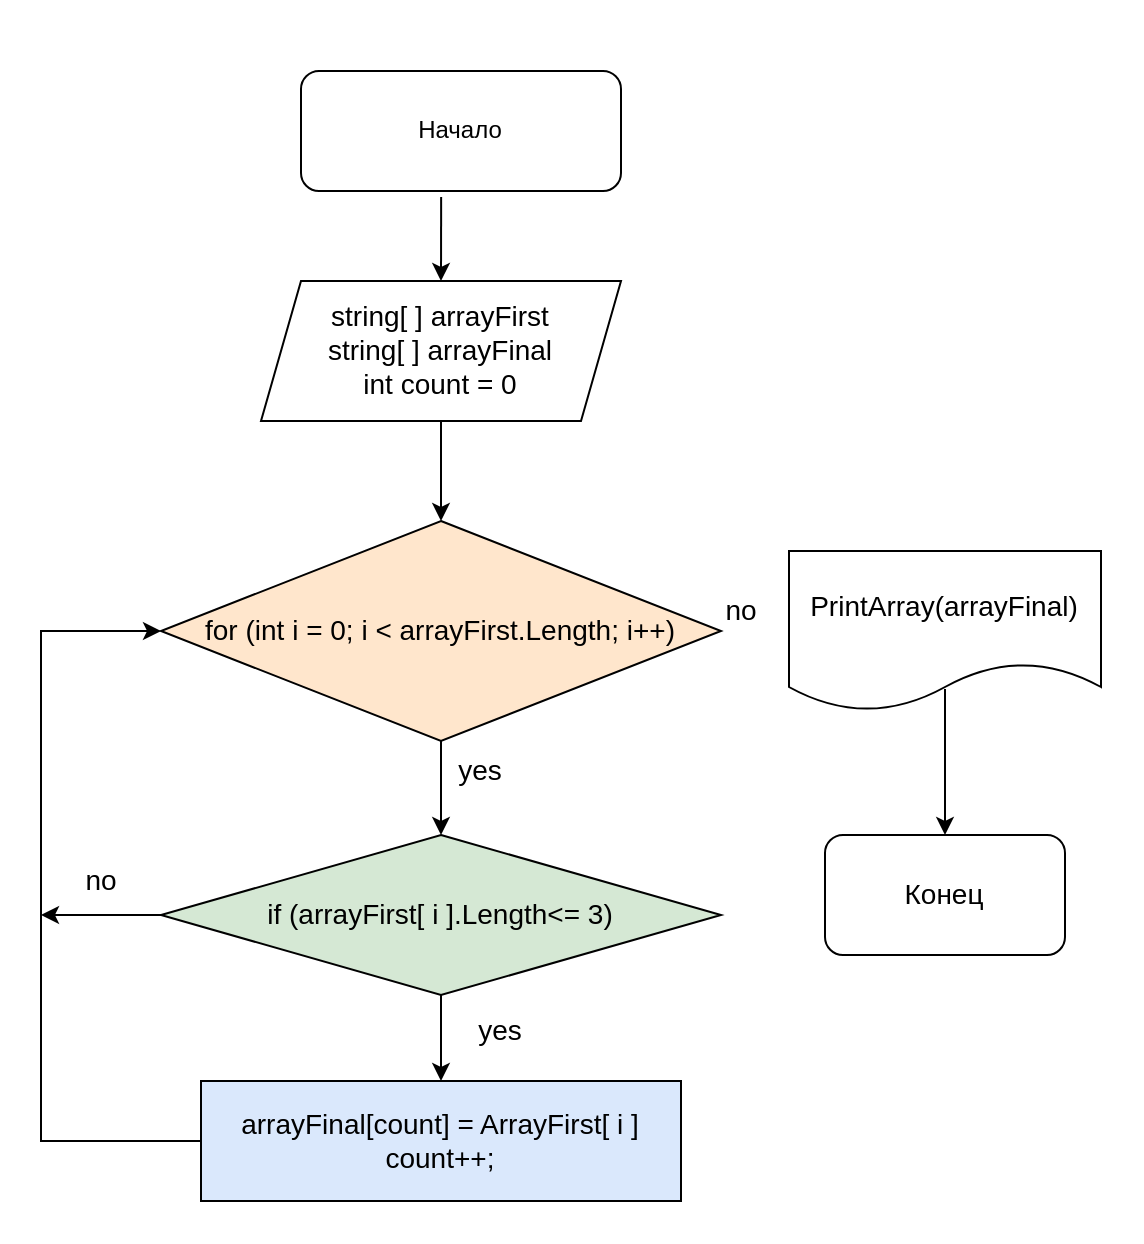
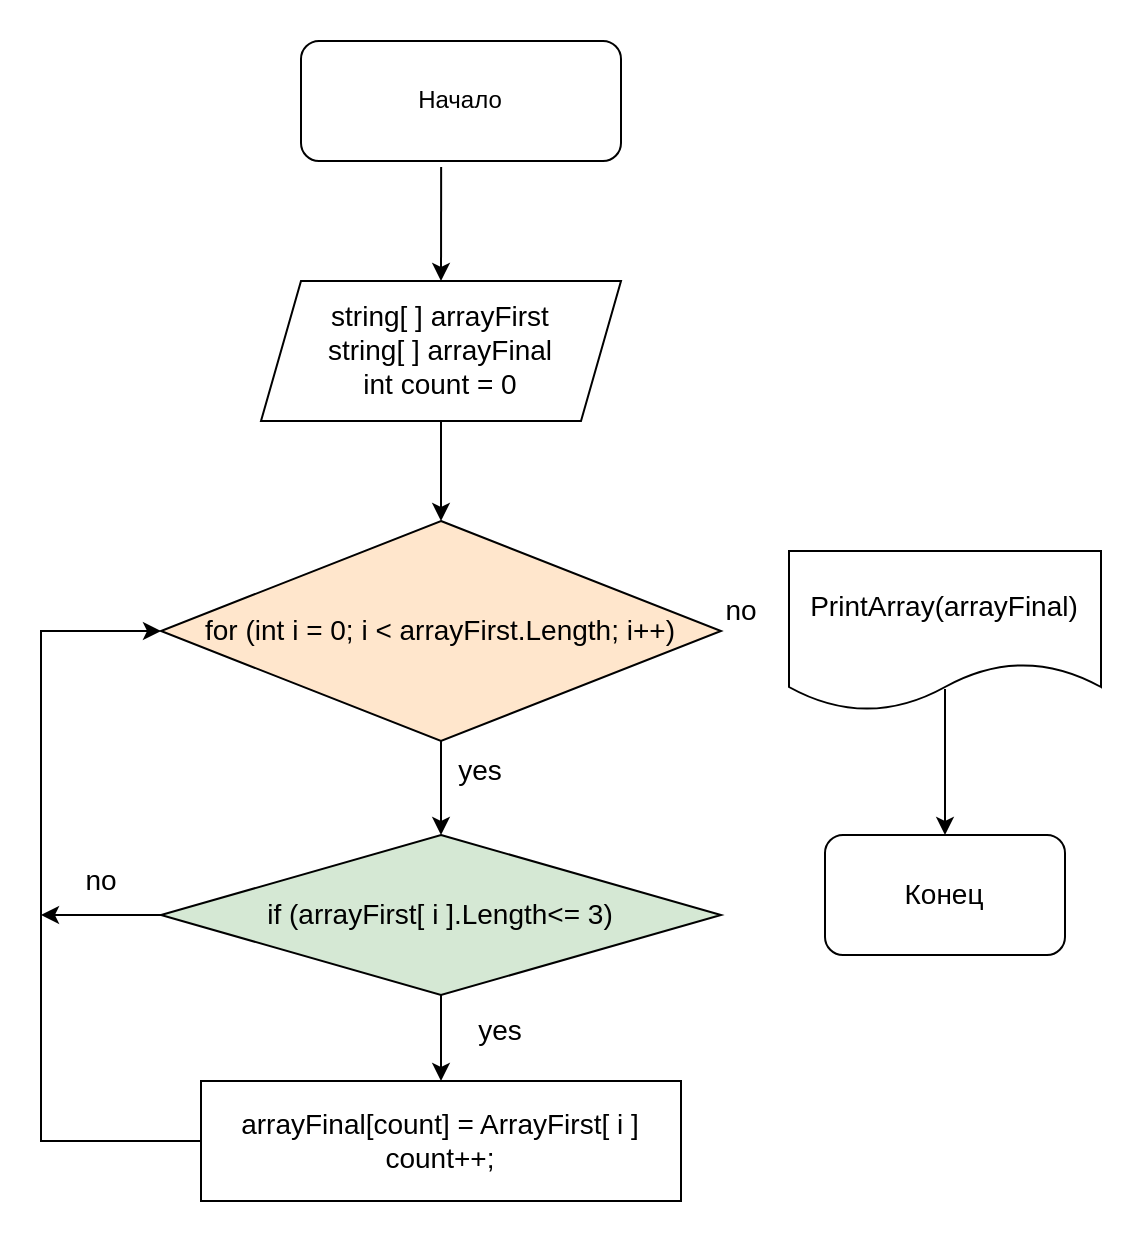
node "Начало": moved (461, 131) -> (461, 101)
node "arrayFinal[count] = ArrayFirst[ i ] count++;": fillcolor #dae8fc -> #ffffff
